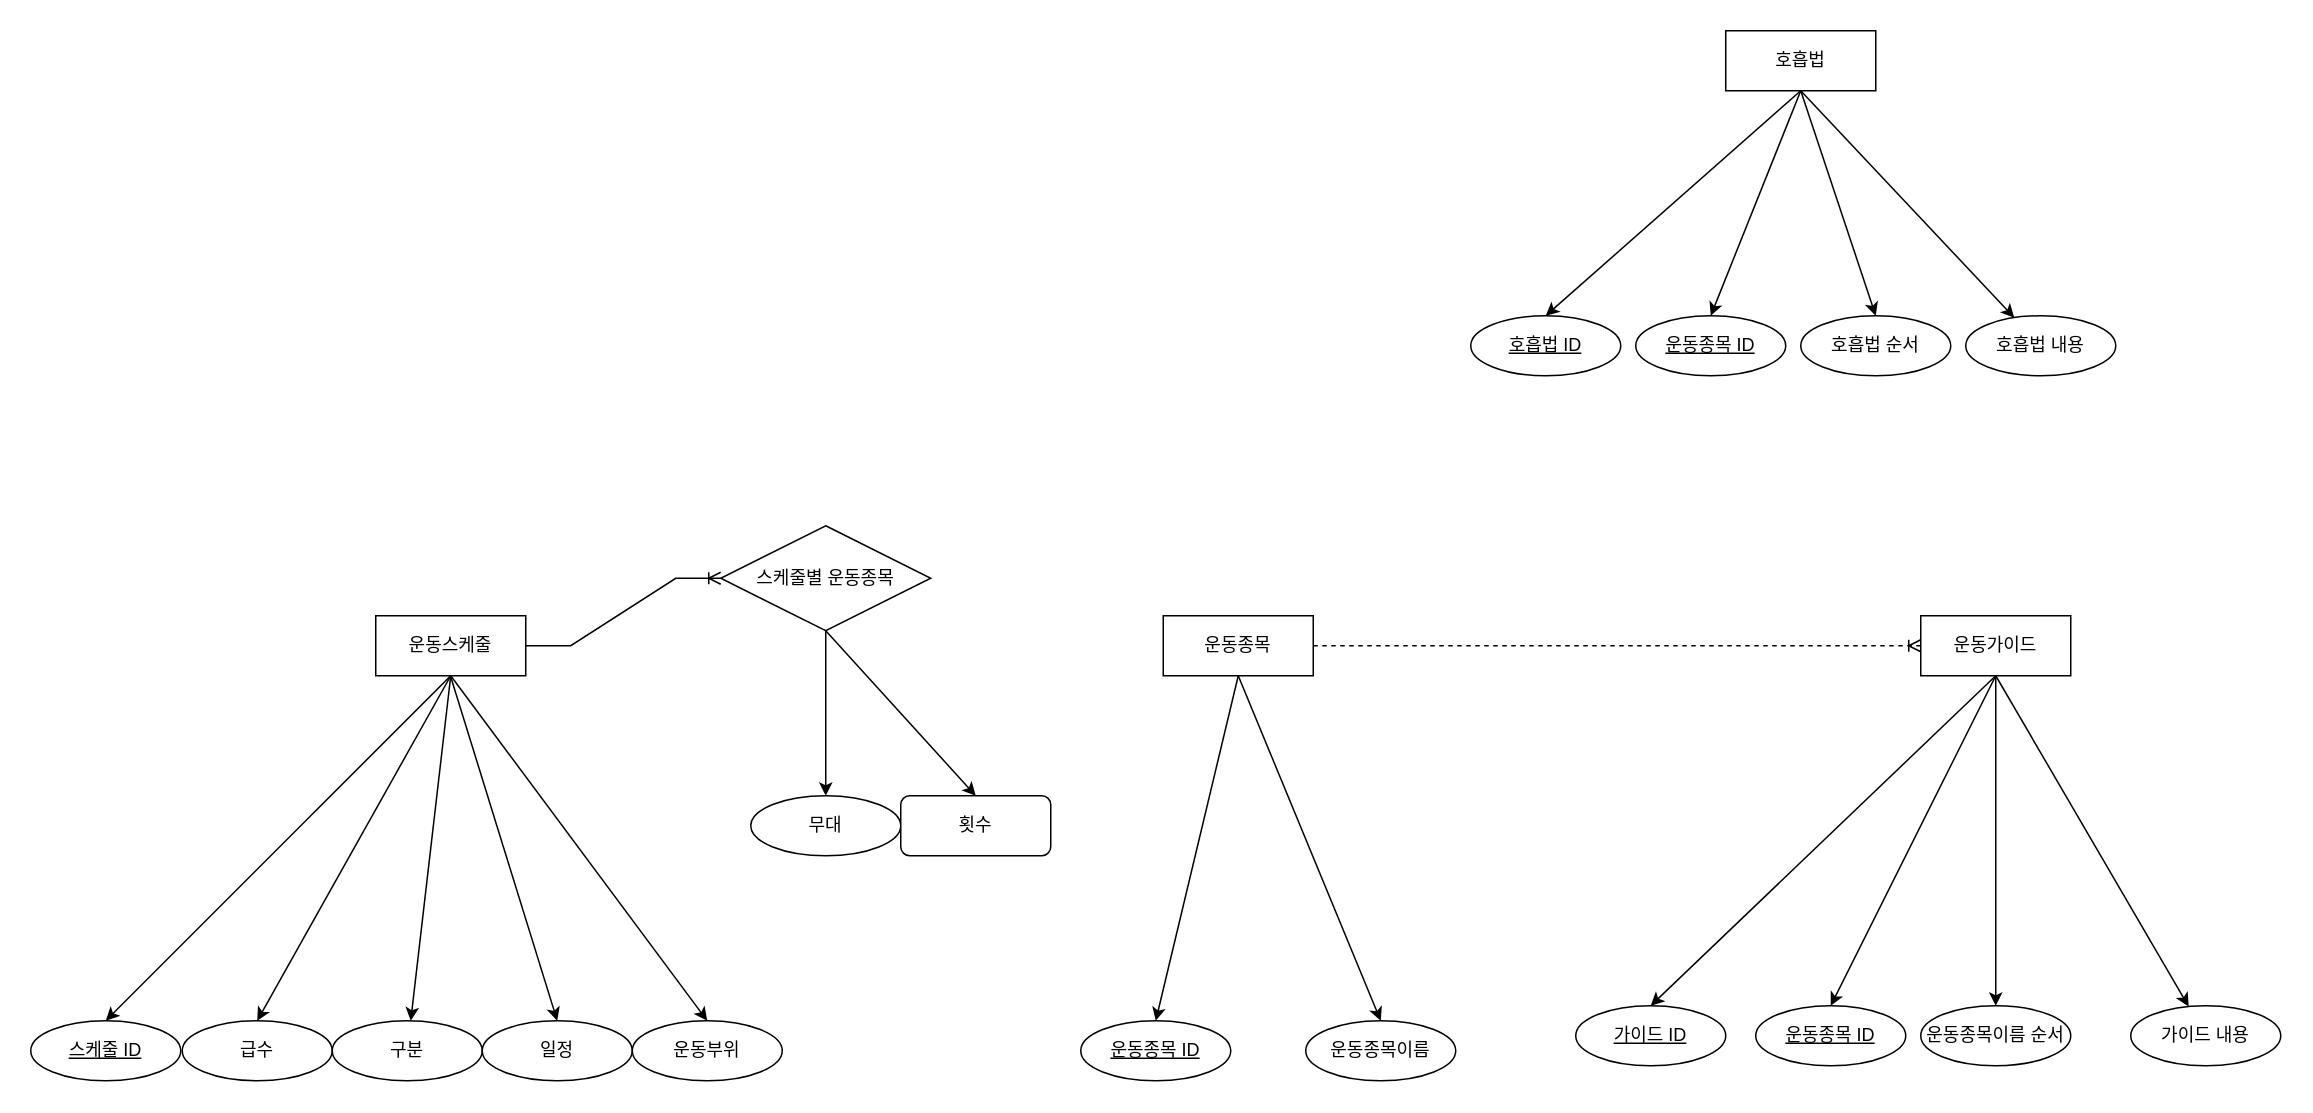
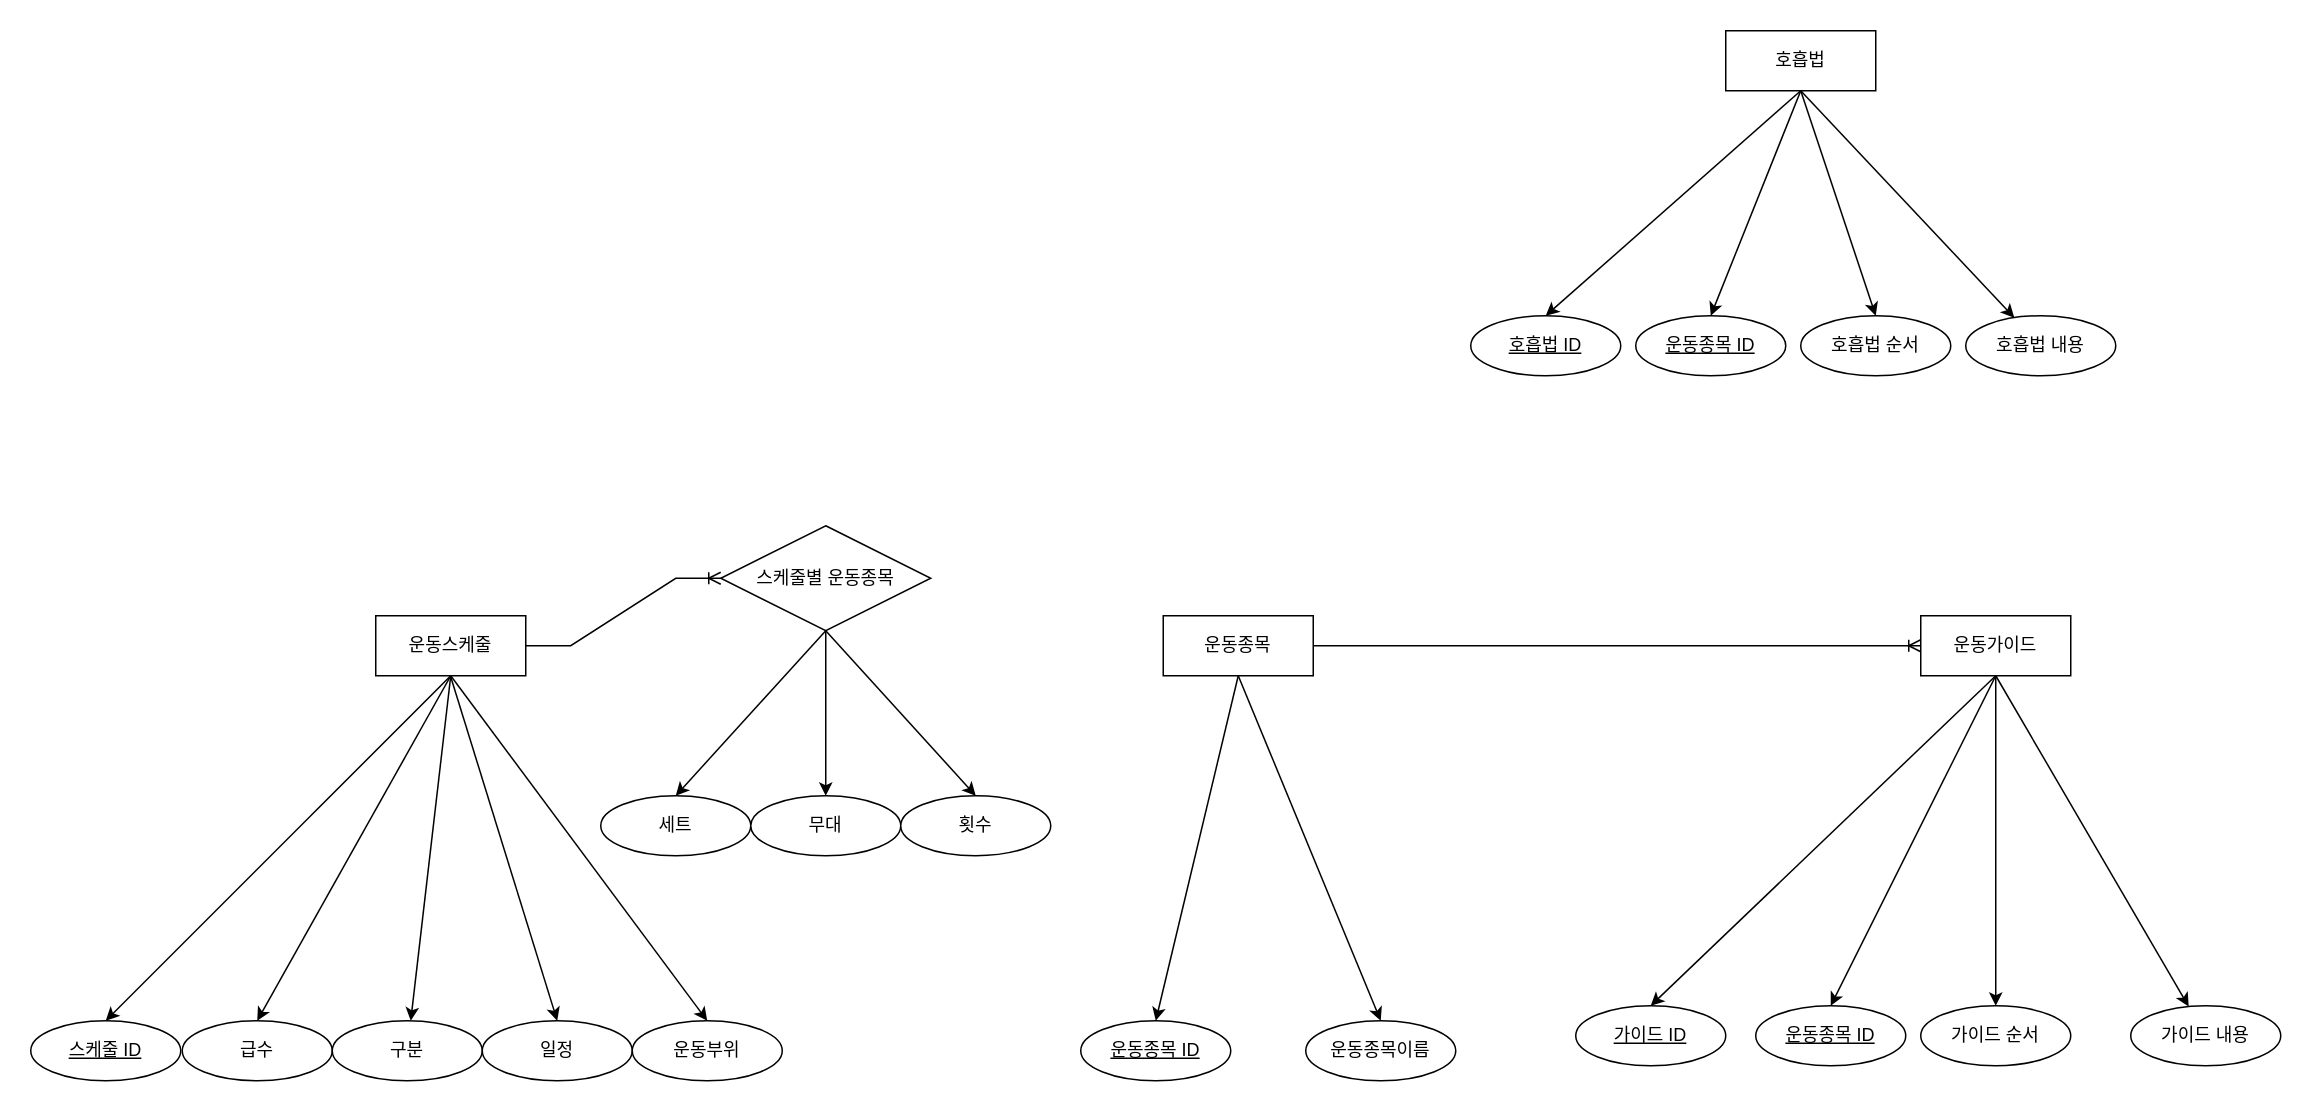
edge "운동종목" -> "운동가이드": style dashed -> solid
edge "스케줄별 운동종목" -> "세트": added
node "세트": added
node "횟수": shape rounded rectangle -> ellipse
node "운동종목이름 순서": label "운동종목이름 순서" -> "가이드 순서"
